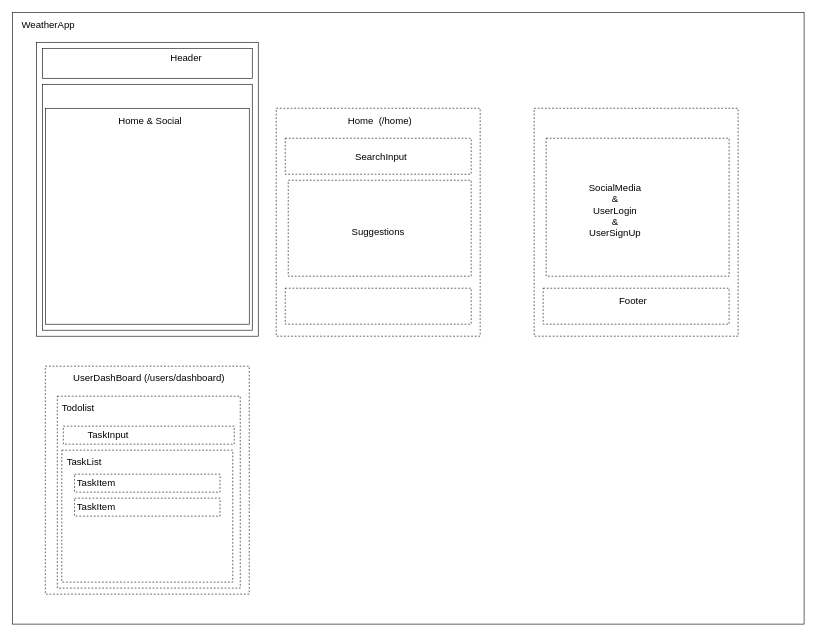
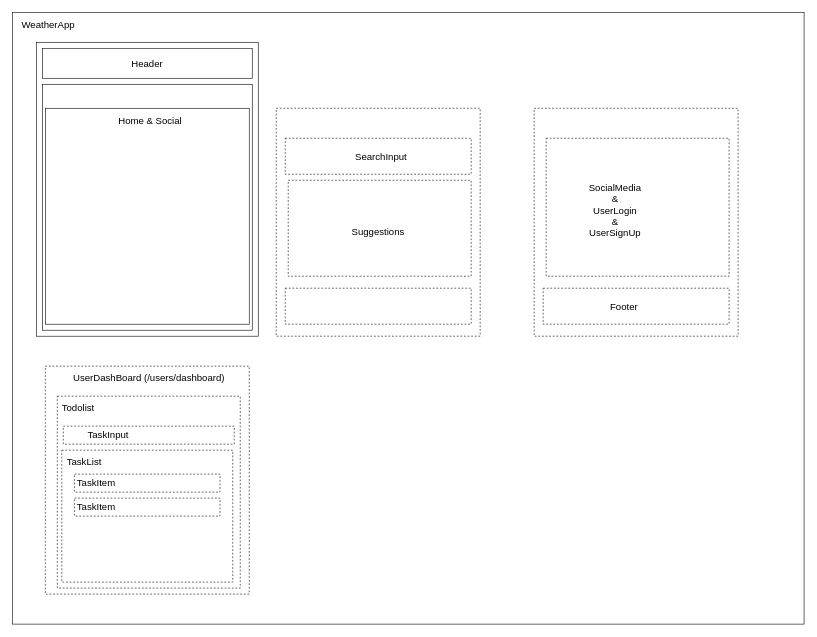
node "Header": moved (186, 57) -> (147, 63)
node "Home (/home)": removed
node "Footer": moved (633, 300) -> (624, 306)
